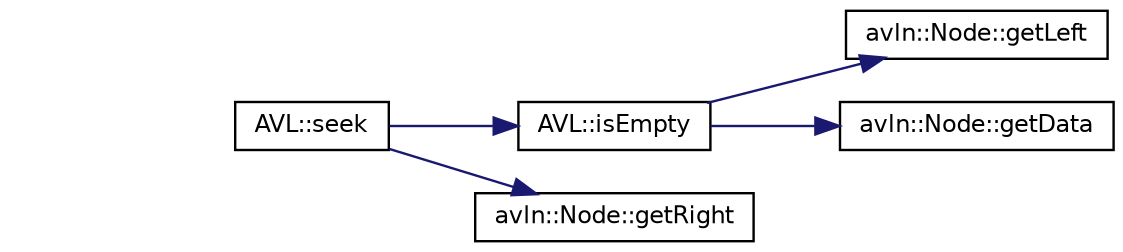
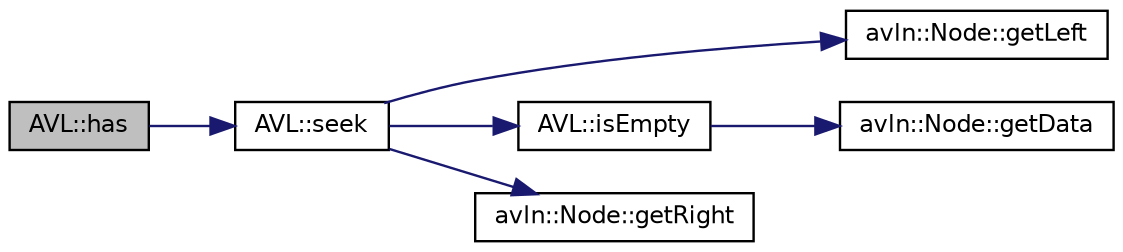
edge "AVL::isEmpty" -> "avln::Node::getLeft": now "AVL::seek" -> "avln::Node::getLeft"
node "AVL::has": added
